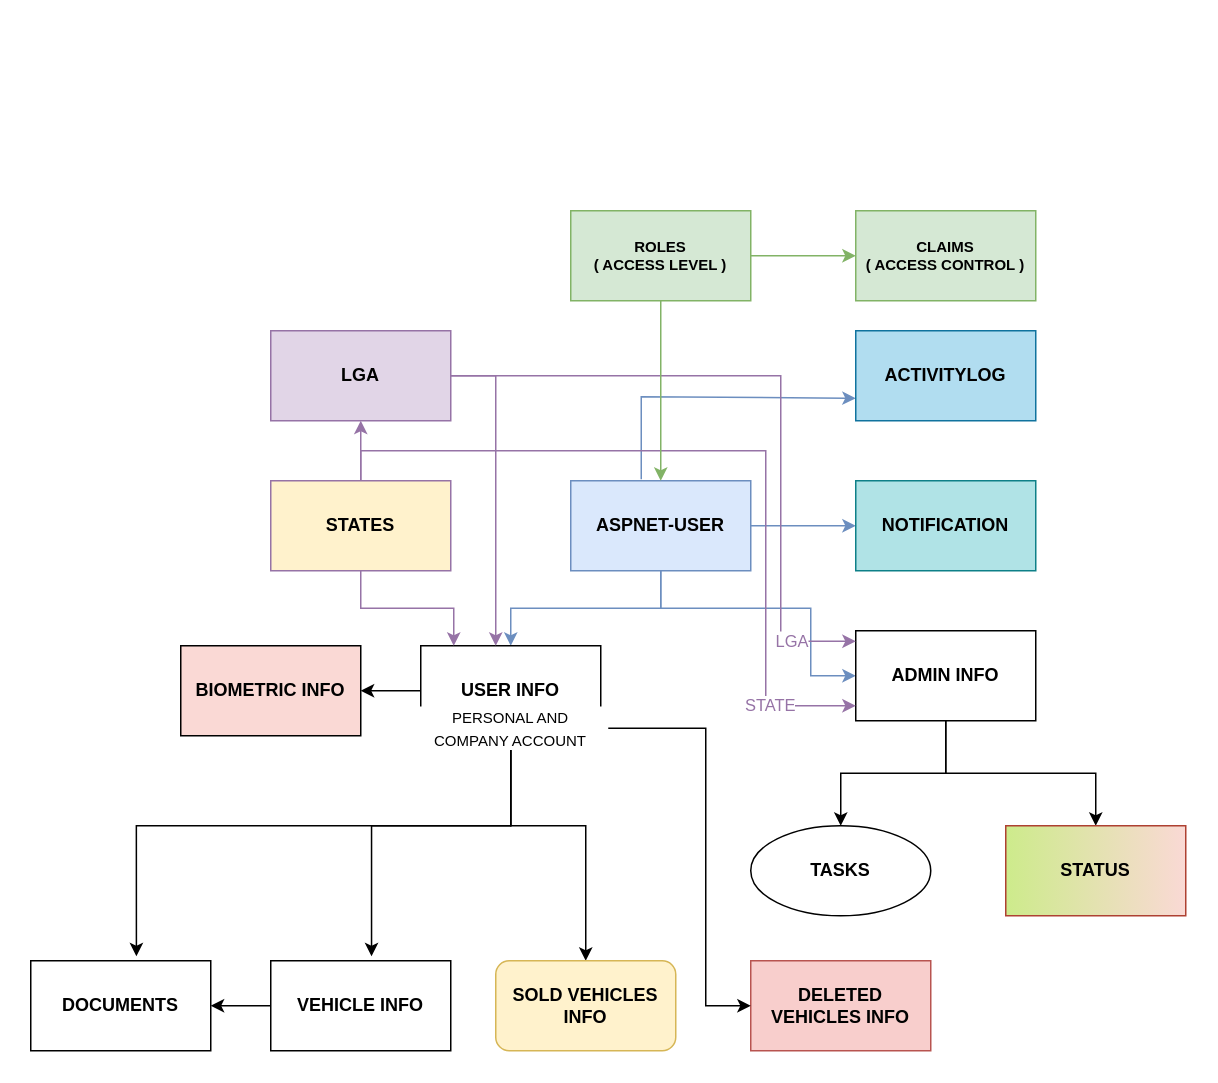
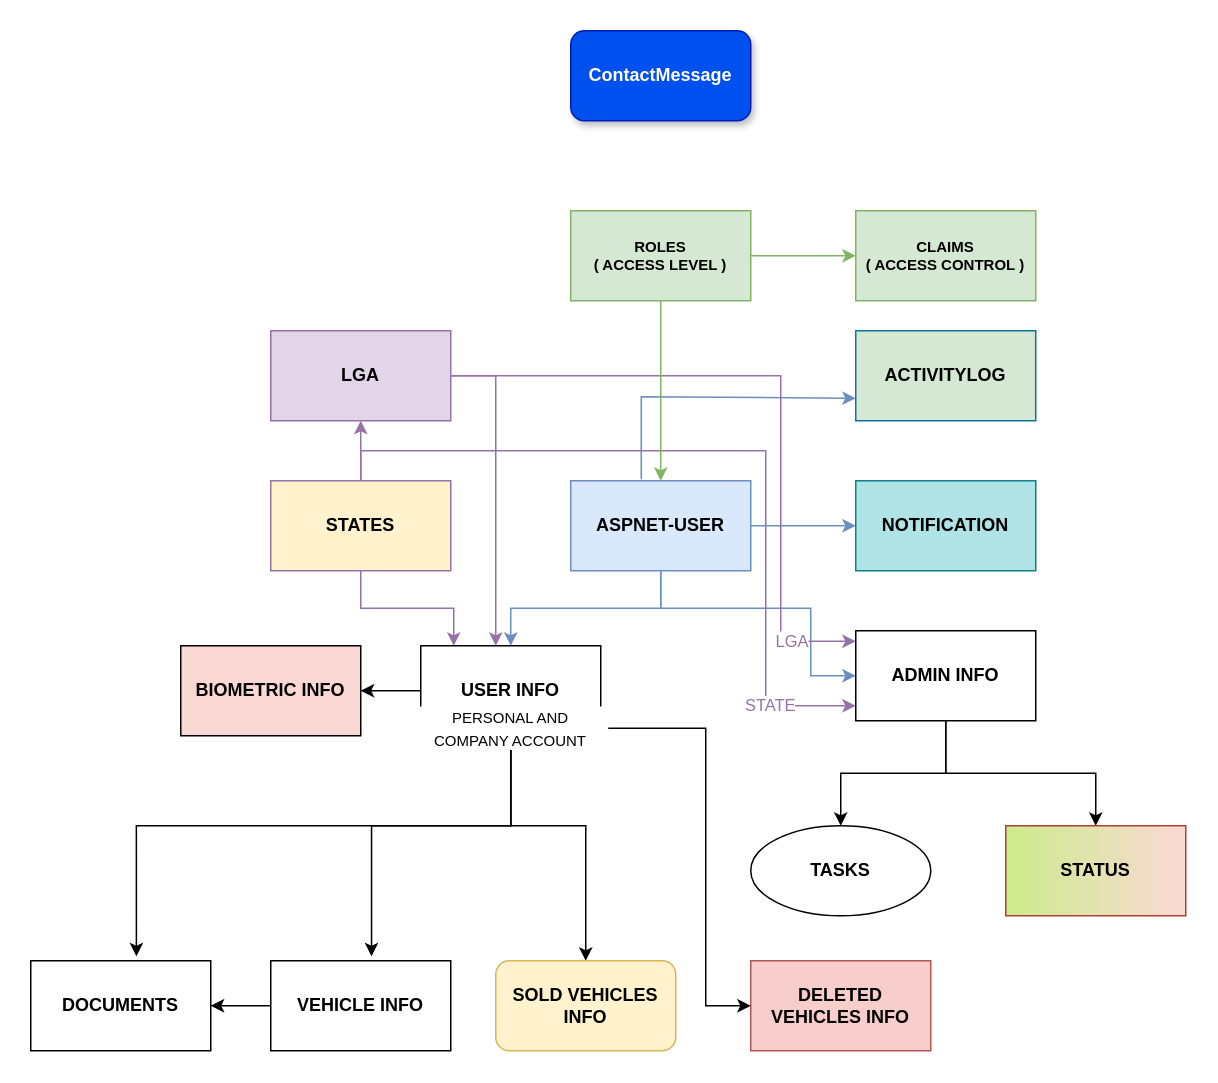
node "ContactMessage": added
node "ACTIVITYLOG": fillcolor #b1ddf0 -> #d5e8d4
